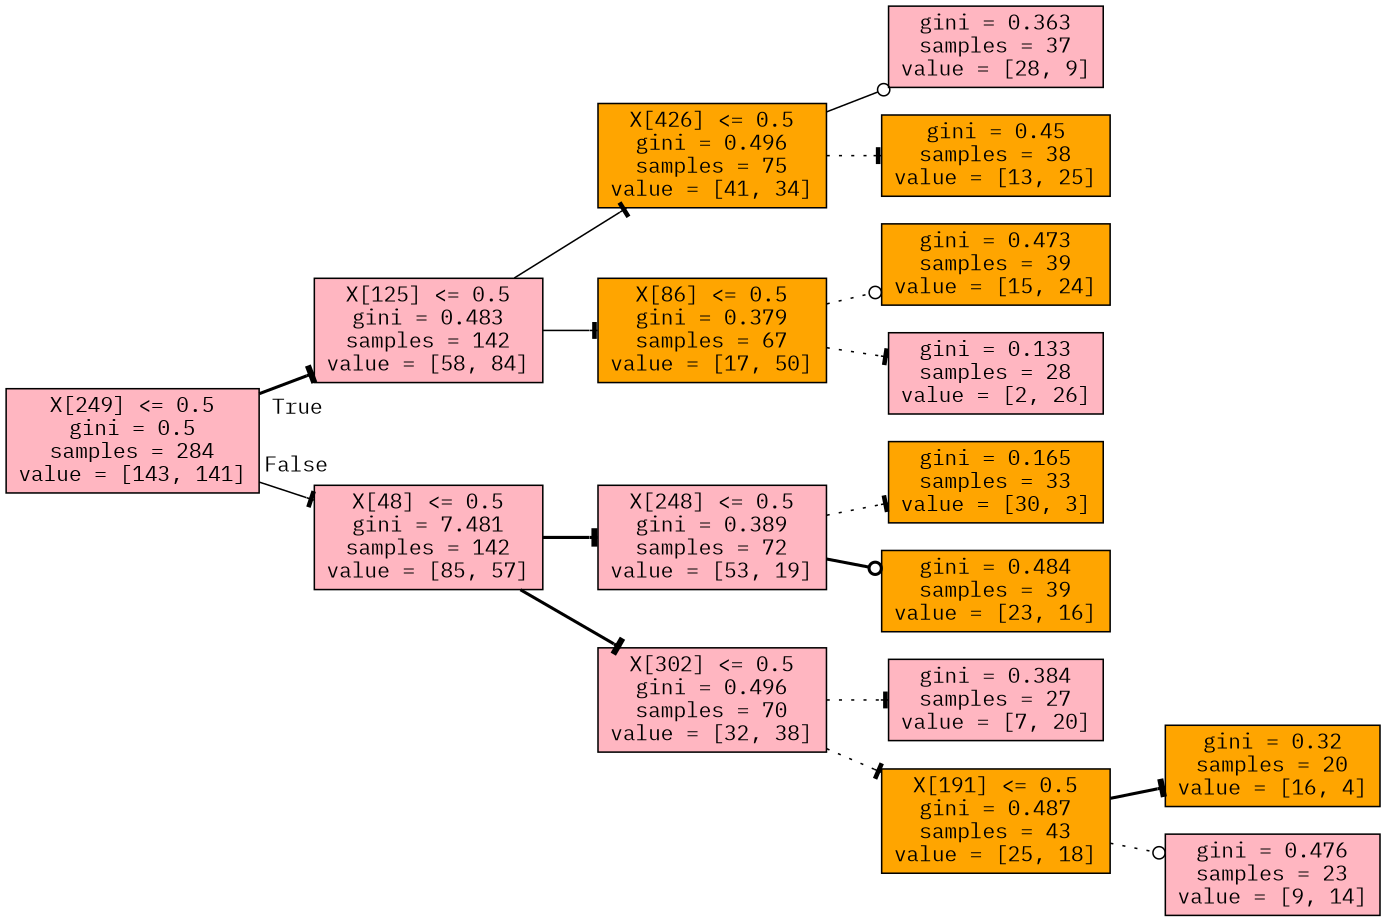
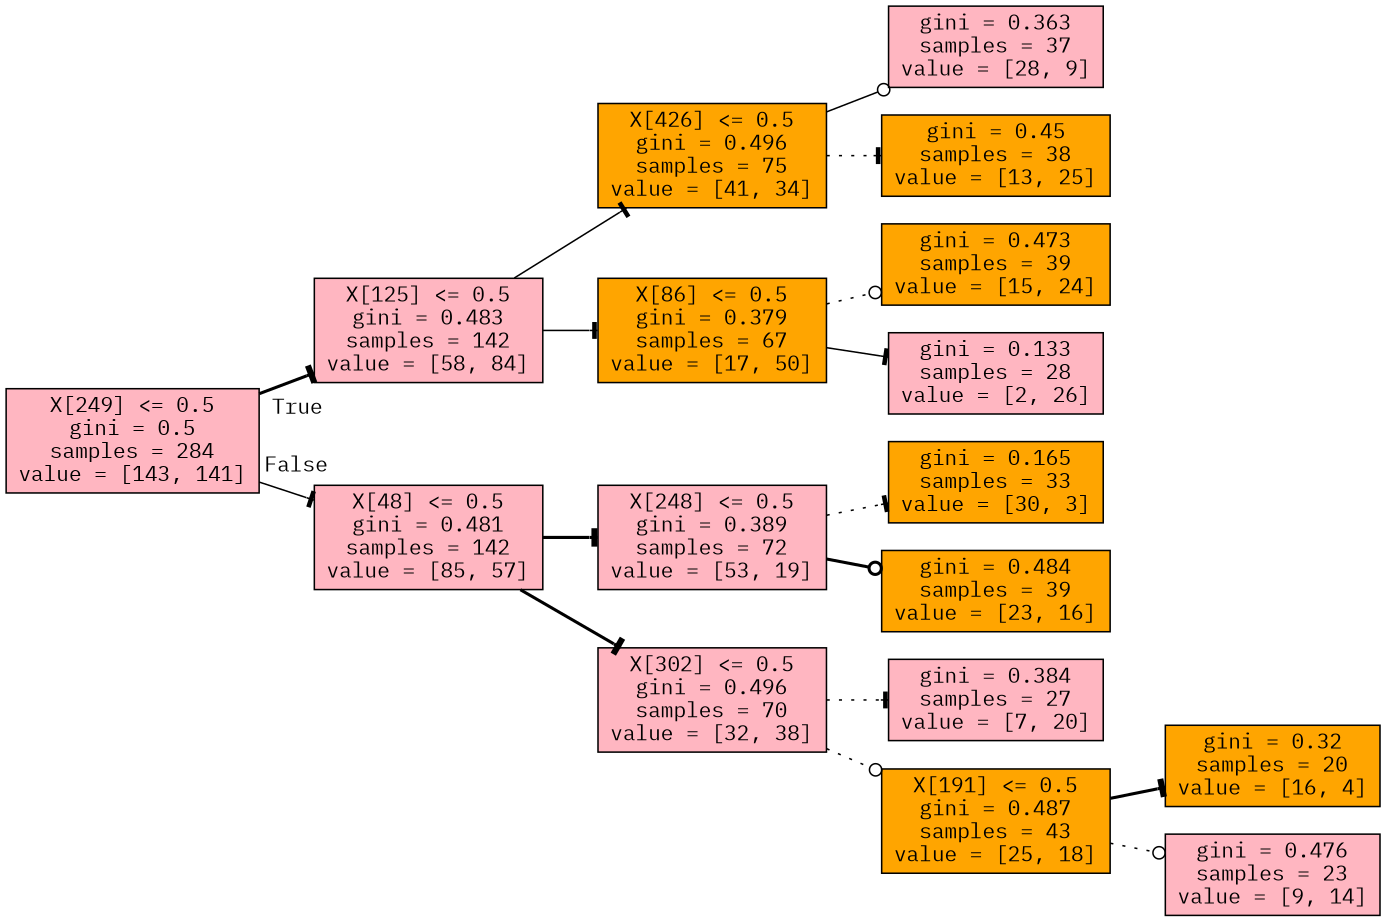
edge "X[86] <= 0.5 gini = 0.379 samples = 67 value = [17, 50]" -> "gini = 0.133 samples = 28 value = [2, 26]": style dotted -> solid
node "X[48] <= 0.5 gini = 7.481 samples = 142 value = [85, 57]": label "X[48] <= 0.5 gini = 7.481 samples = 142 value = [85, 57]" -> "X[48] <= 0.5 gini = 0.481 samples = 142 value = [85, 57]"
edge "X[302] <= 0.5 gini = 0.496 samples = 70 value = [32, 38]" -> "X[191] <= 0.5 gini = 0.487 samples = 43 value = [25, 18]": arrowhead tee -> odot
